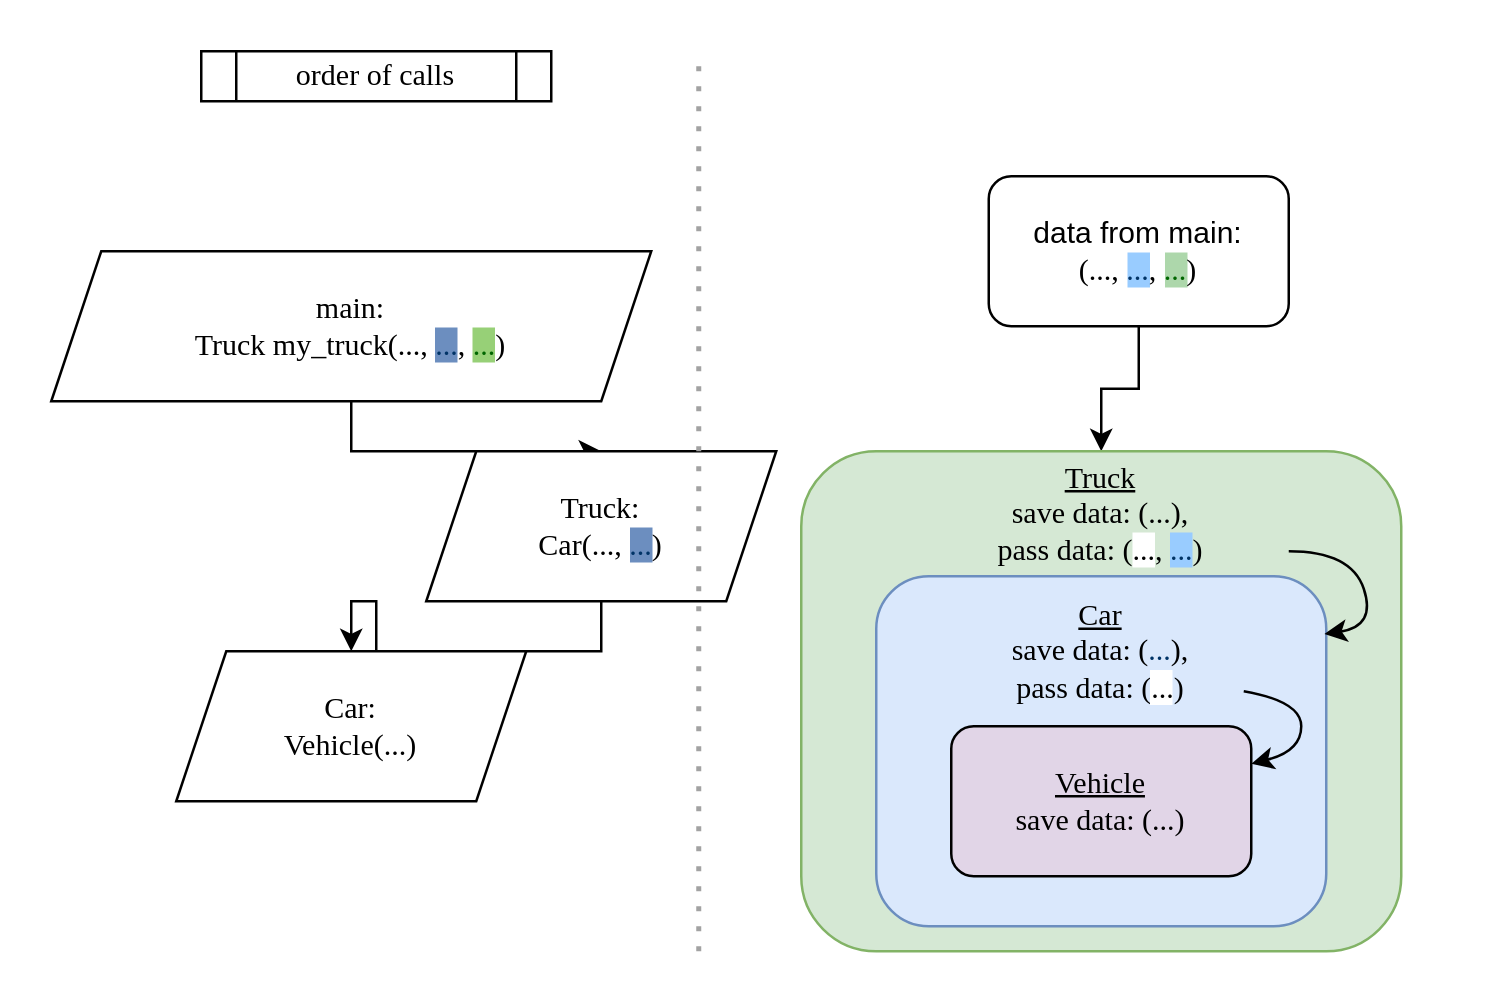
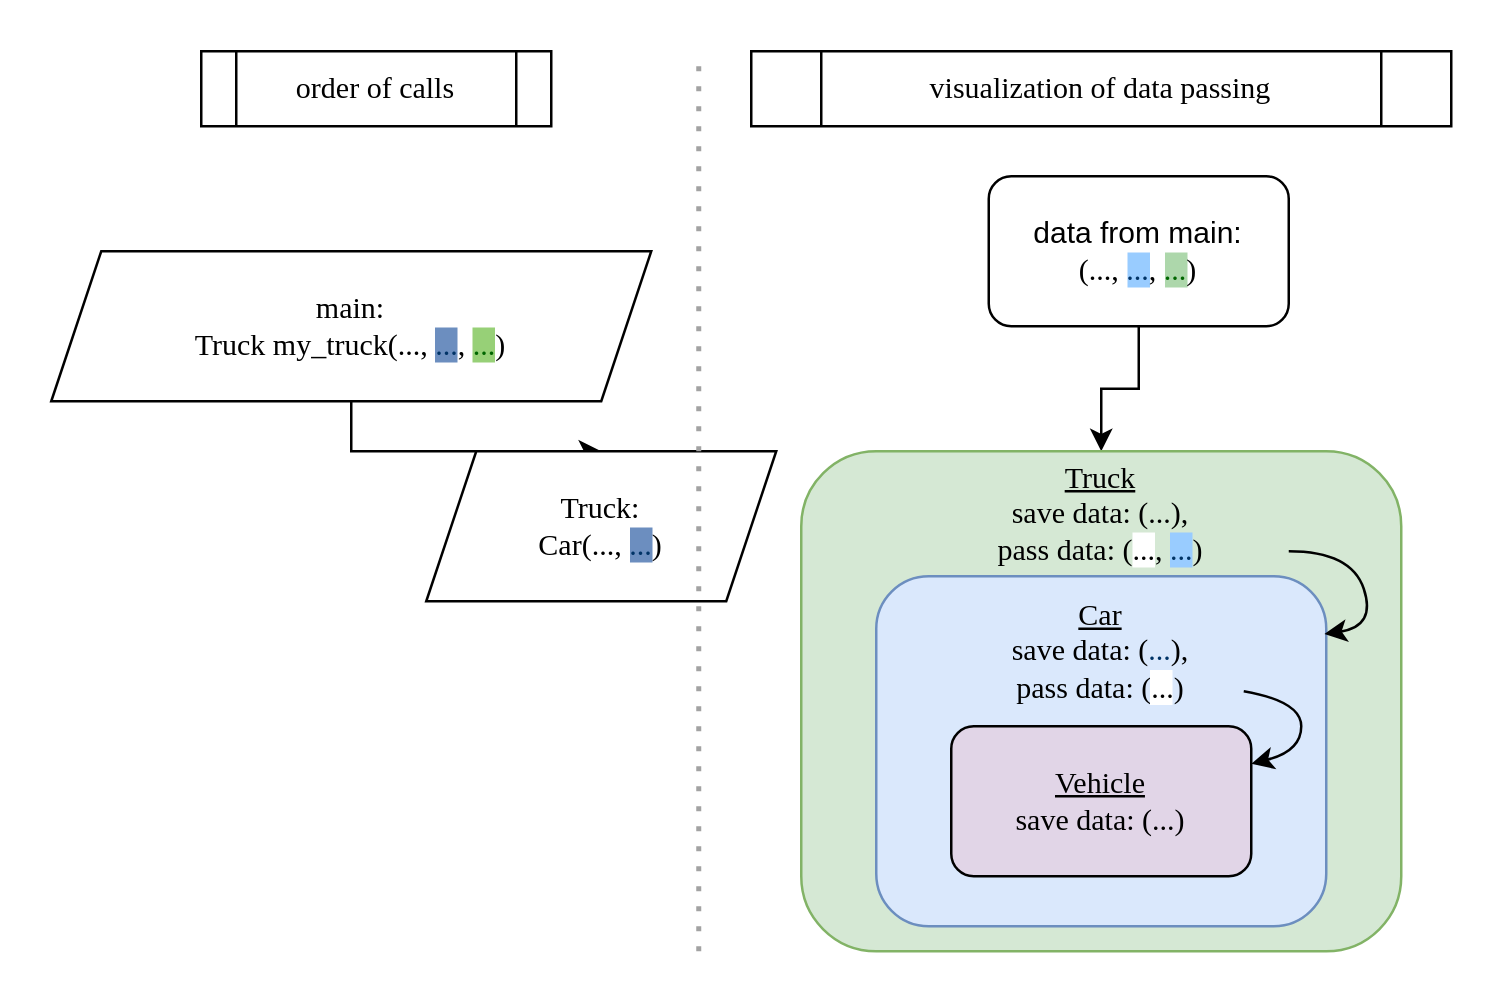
node "order of calls": size 350x50 -> 350x75
node "visualization of data passing": added
edge "Truck: Car(..., ...)" -> "Car: Vehicle(...)": removed
node "Car: Vehicle(...)": removed
